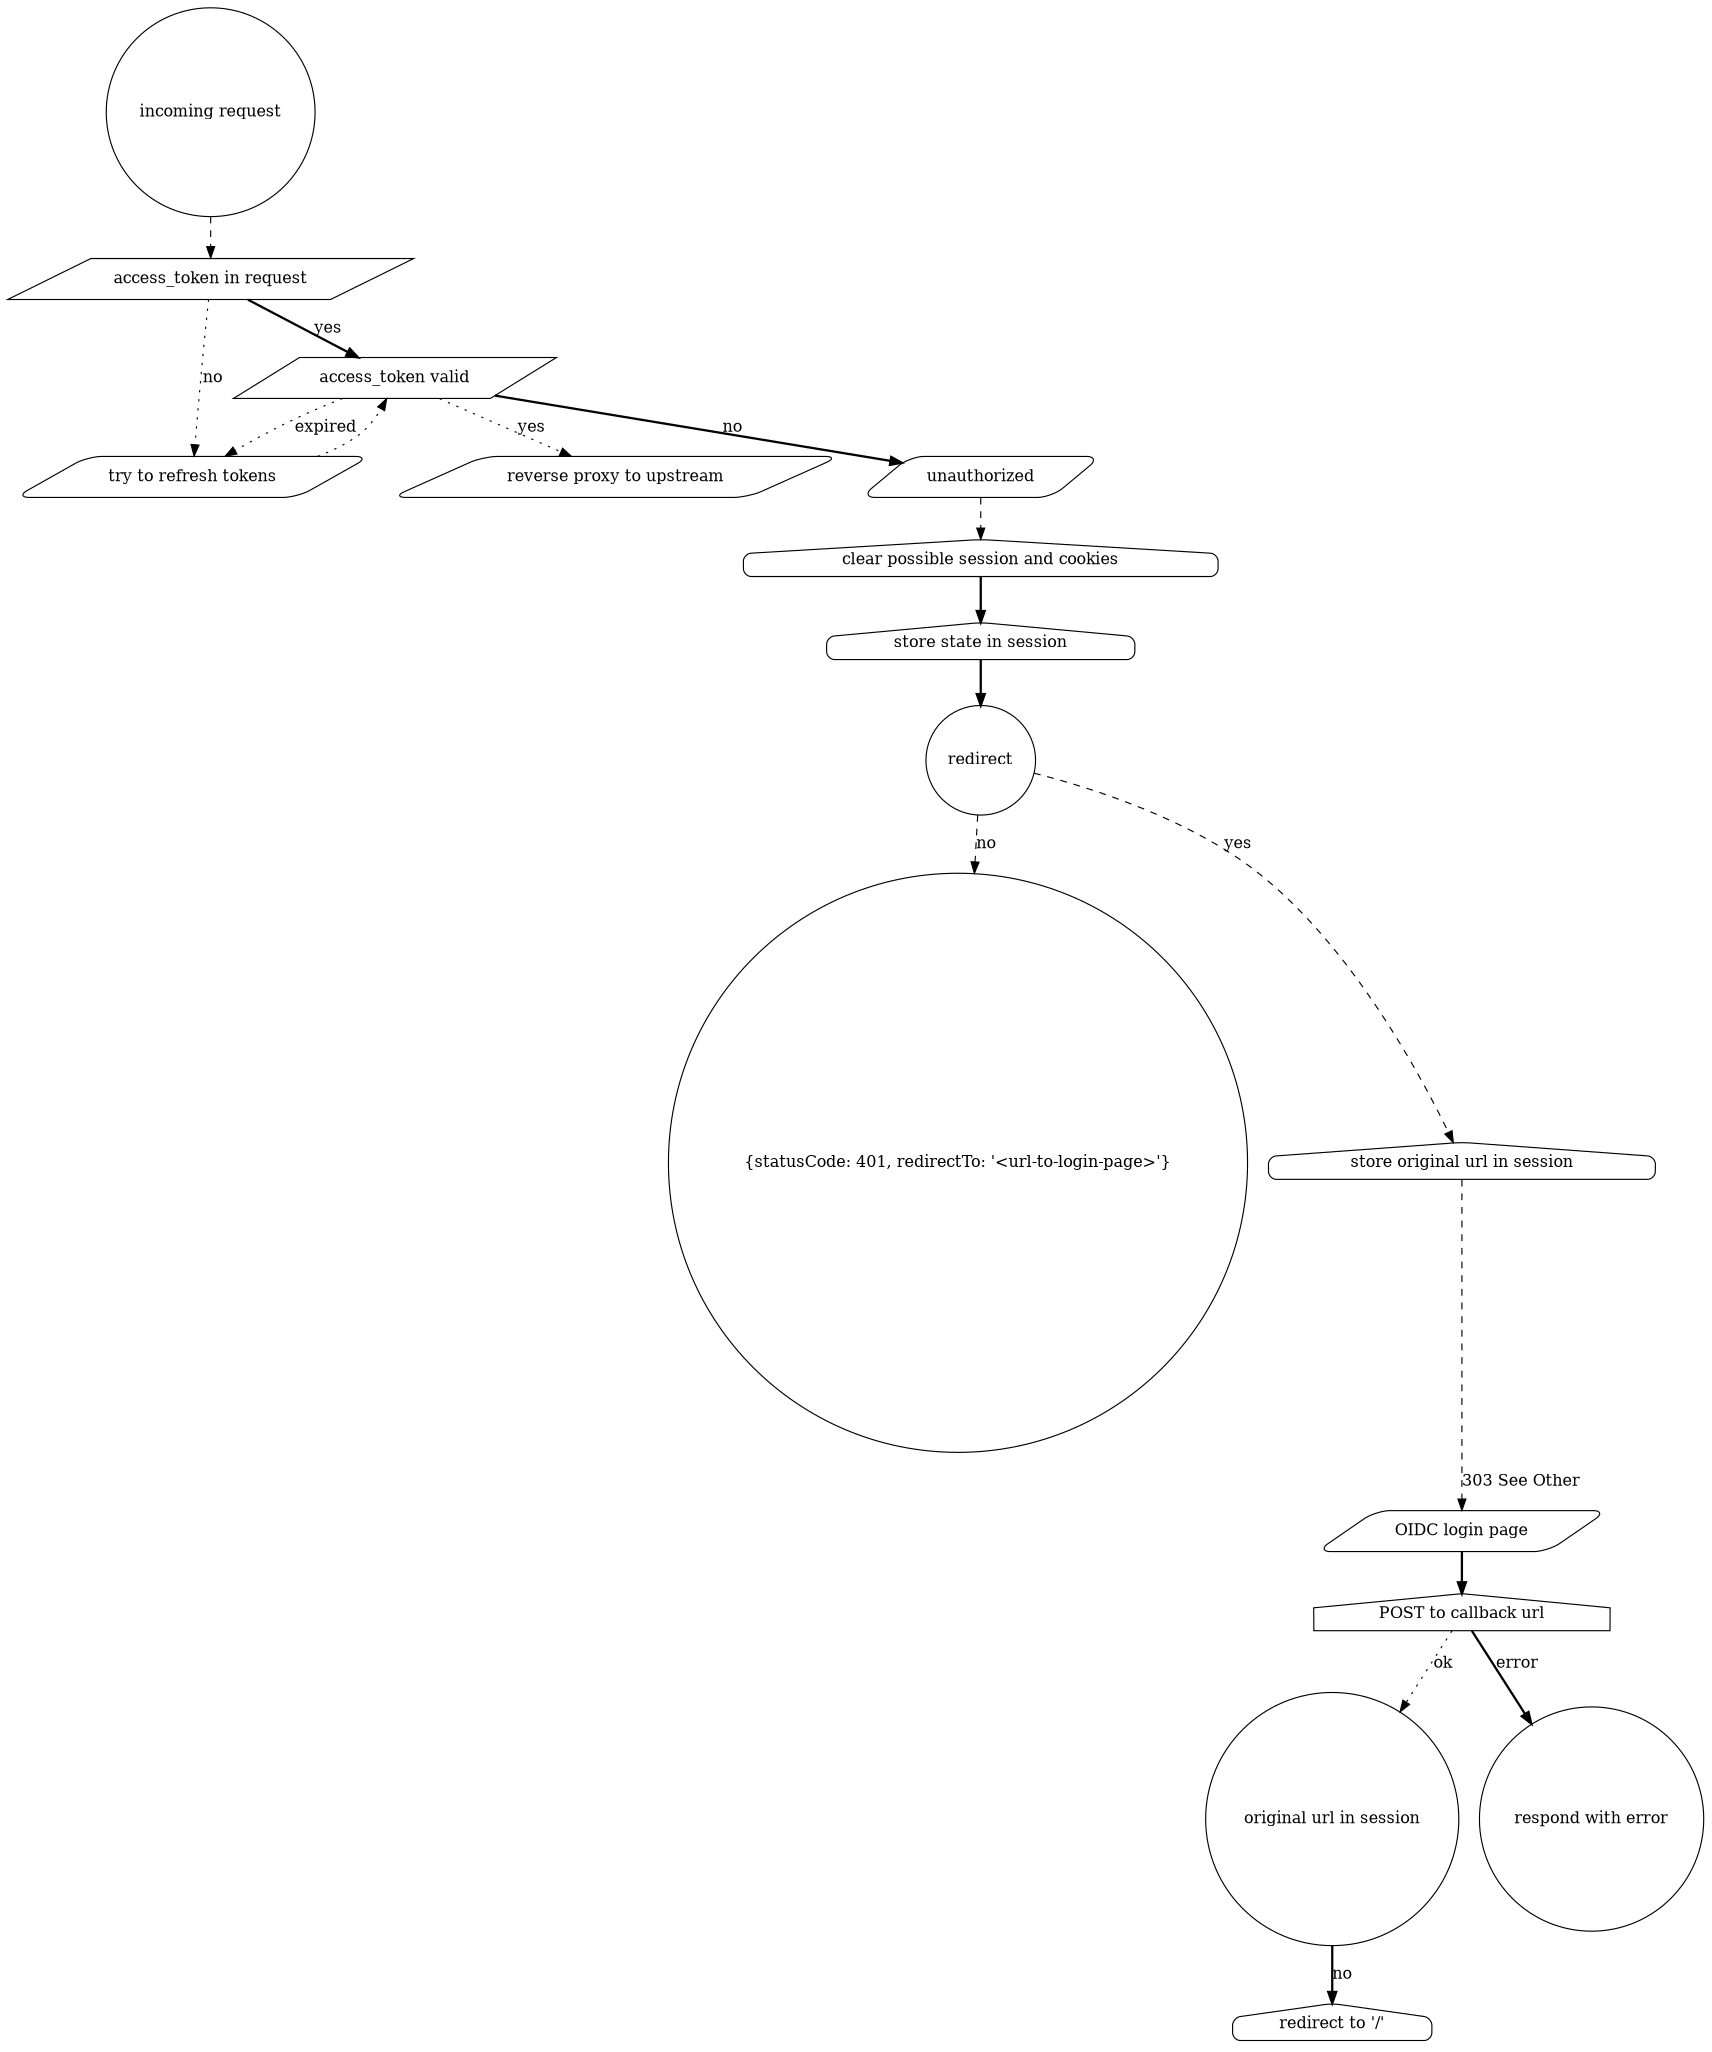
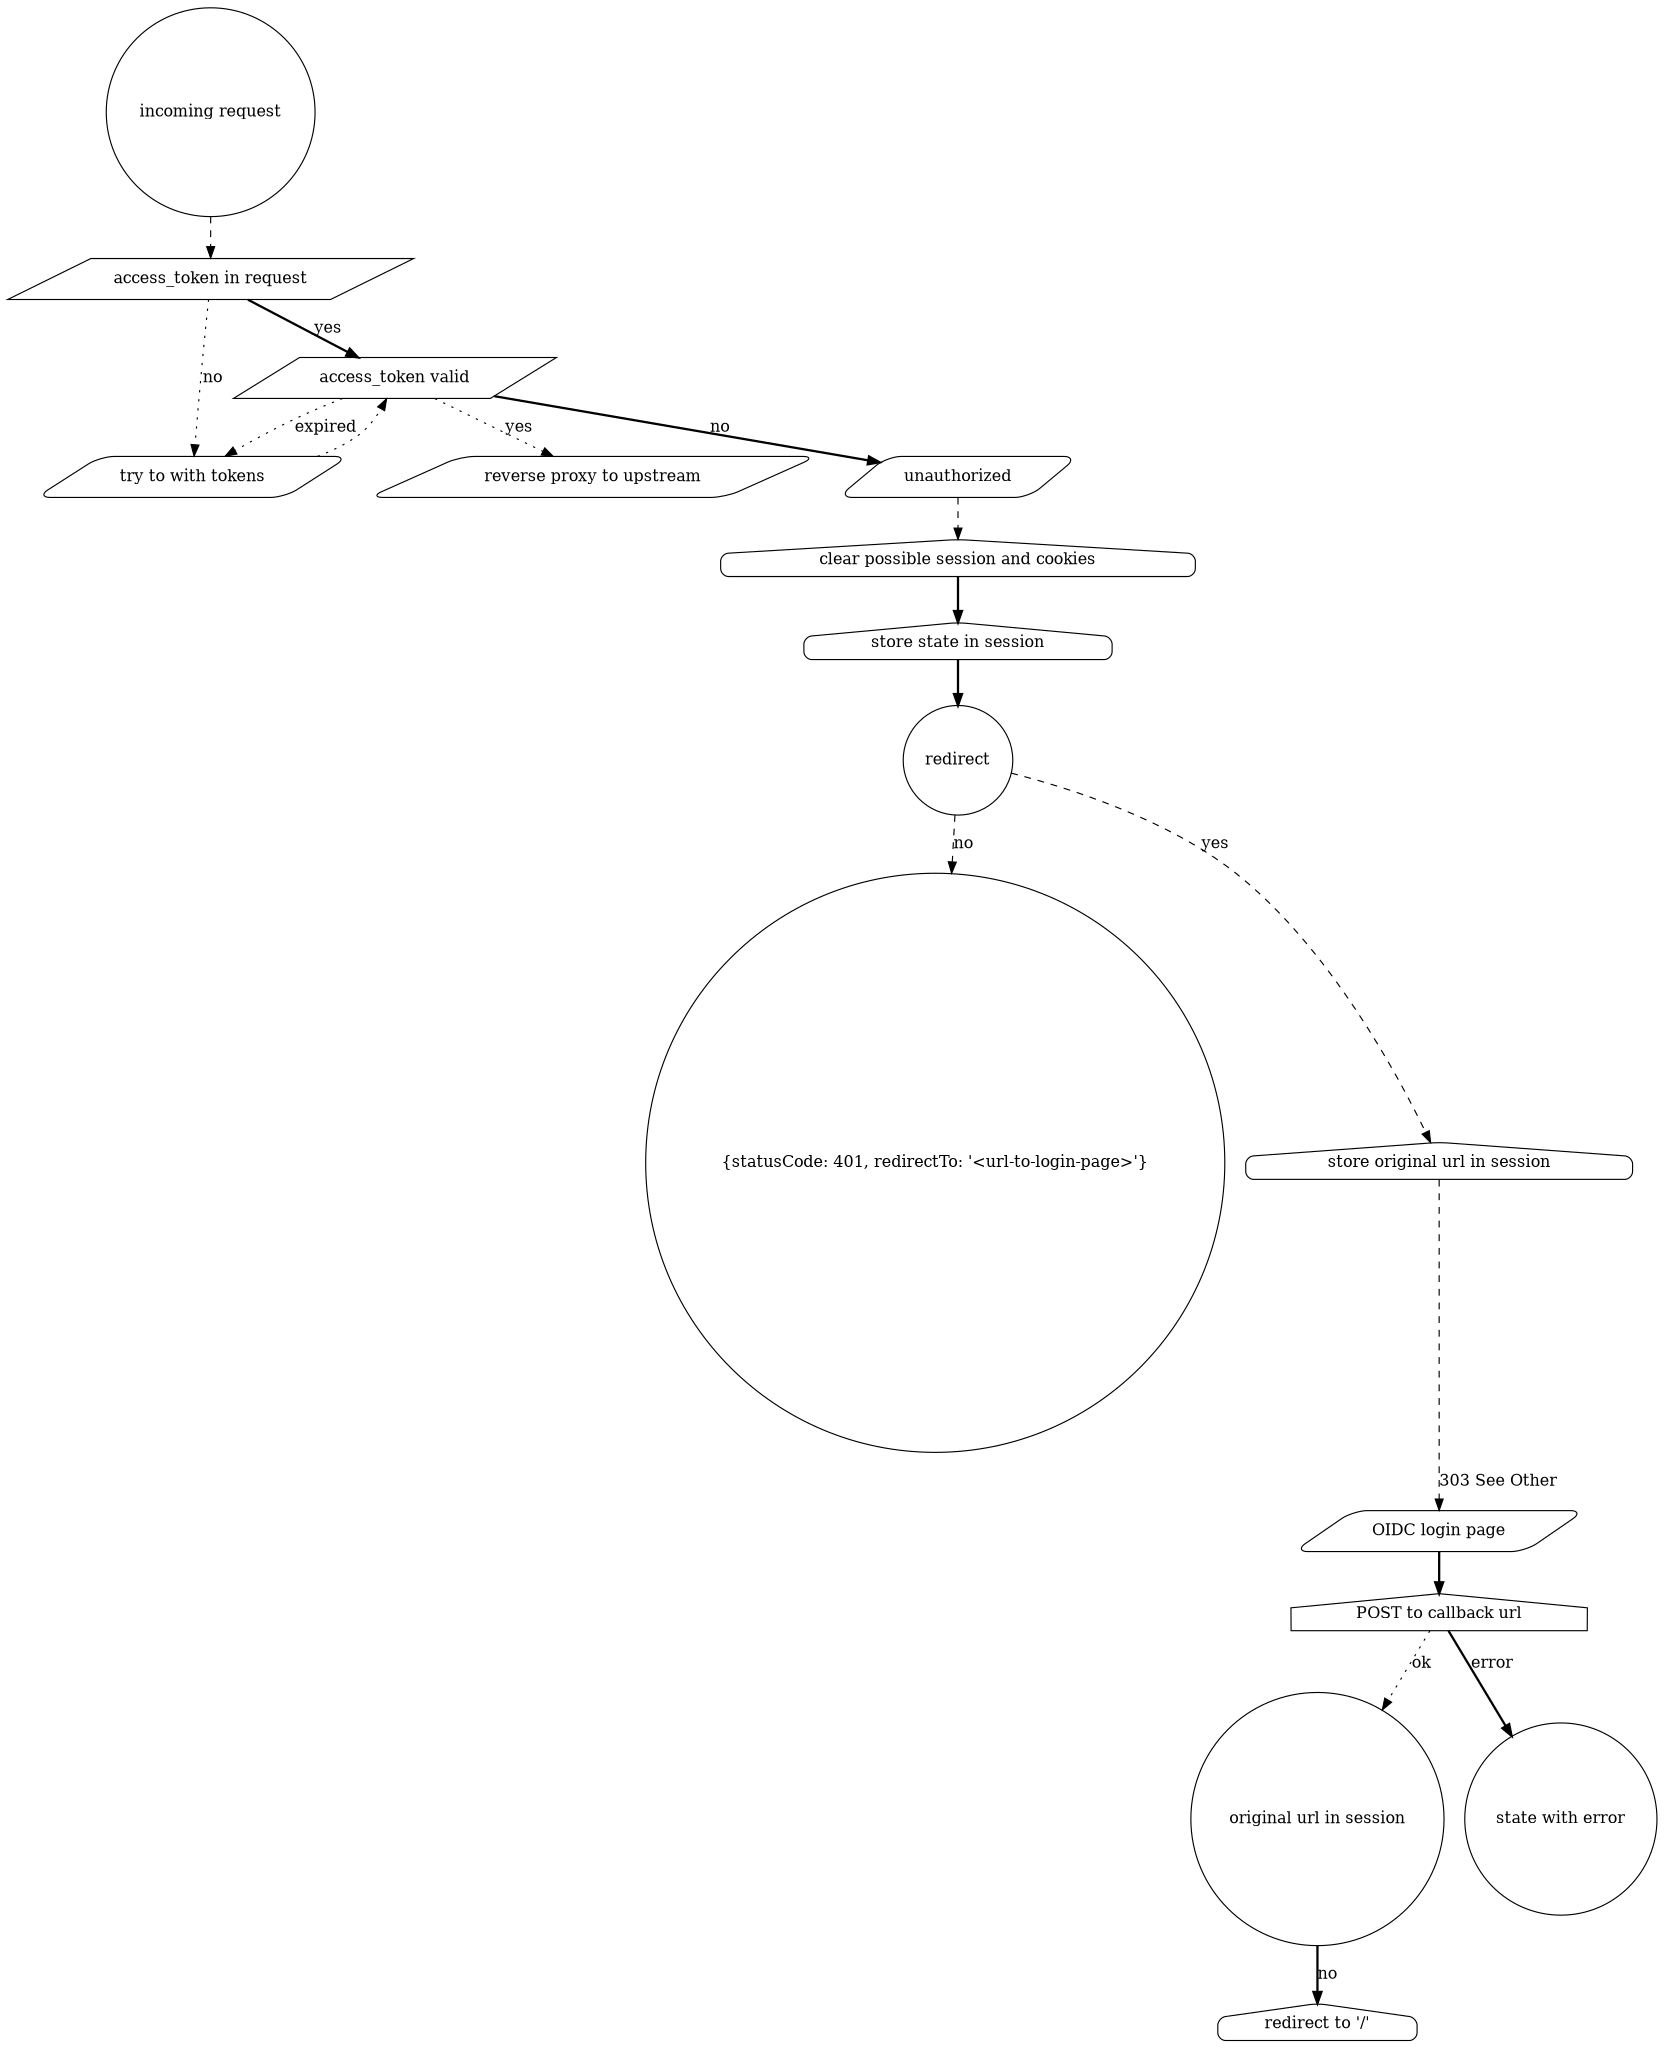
node "try to refresh tokens": label "try to refresh tokens" -> "try to with tokens"
node "respond with error": label "respond with error" -> "state with error"
